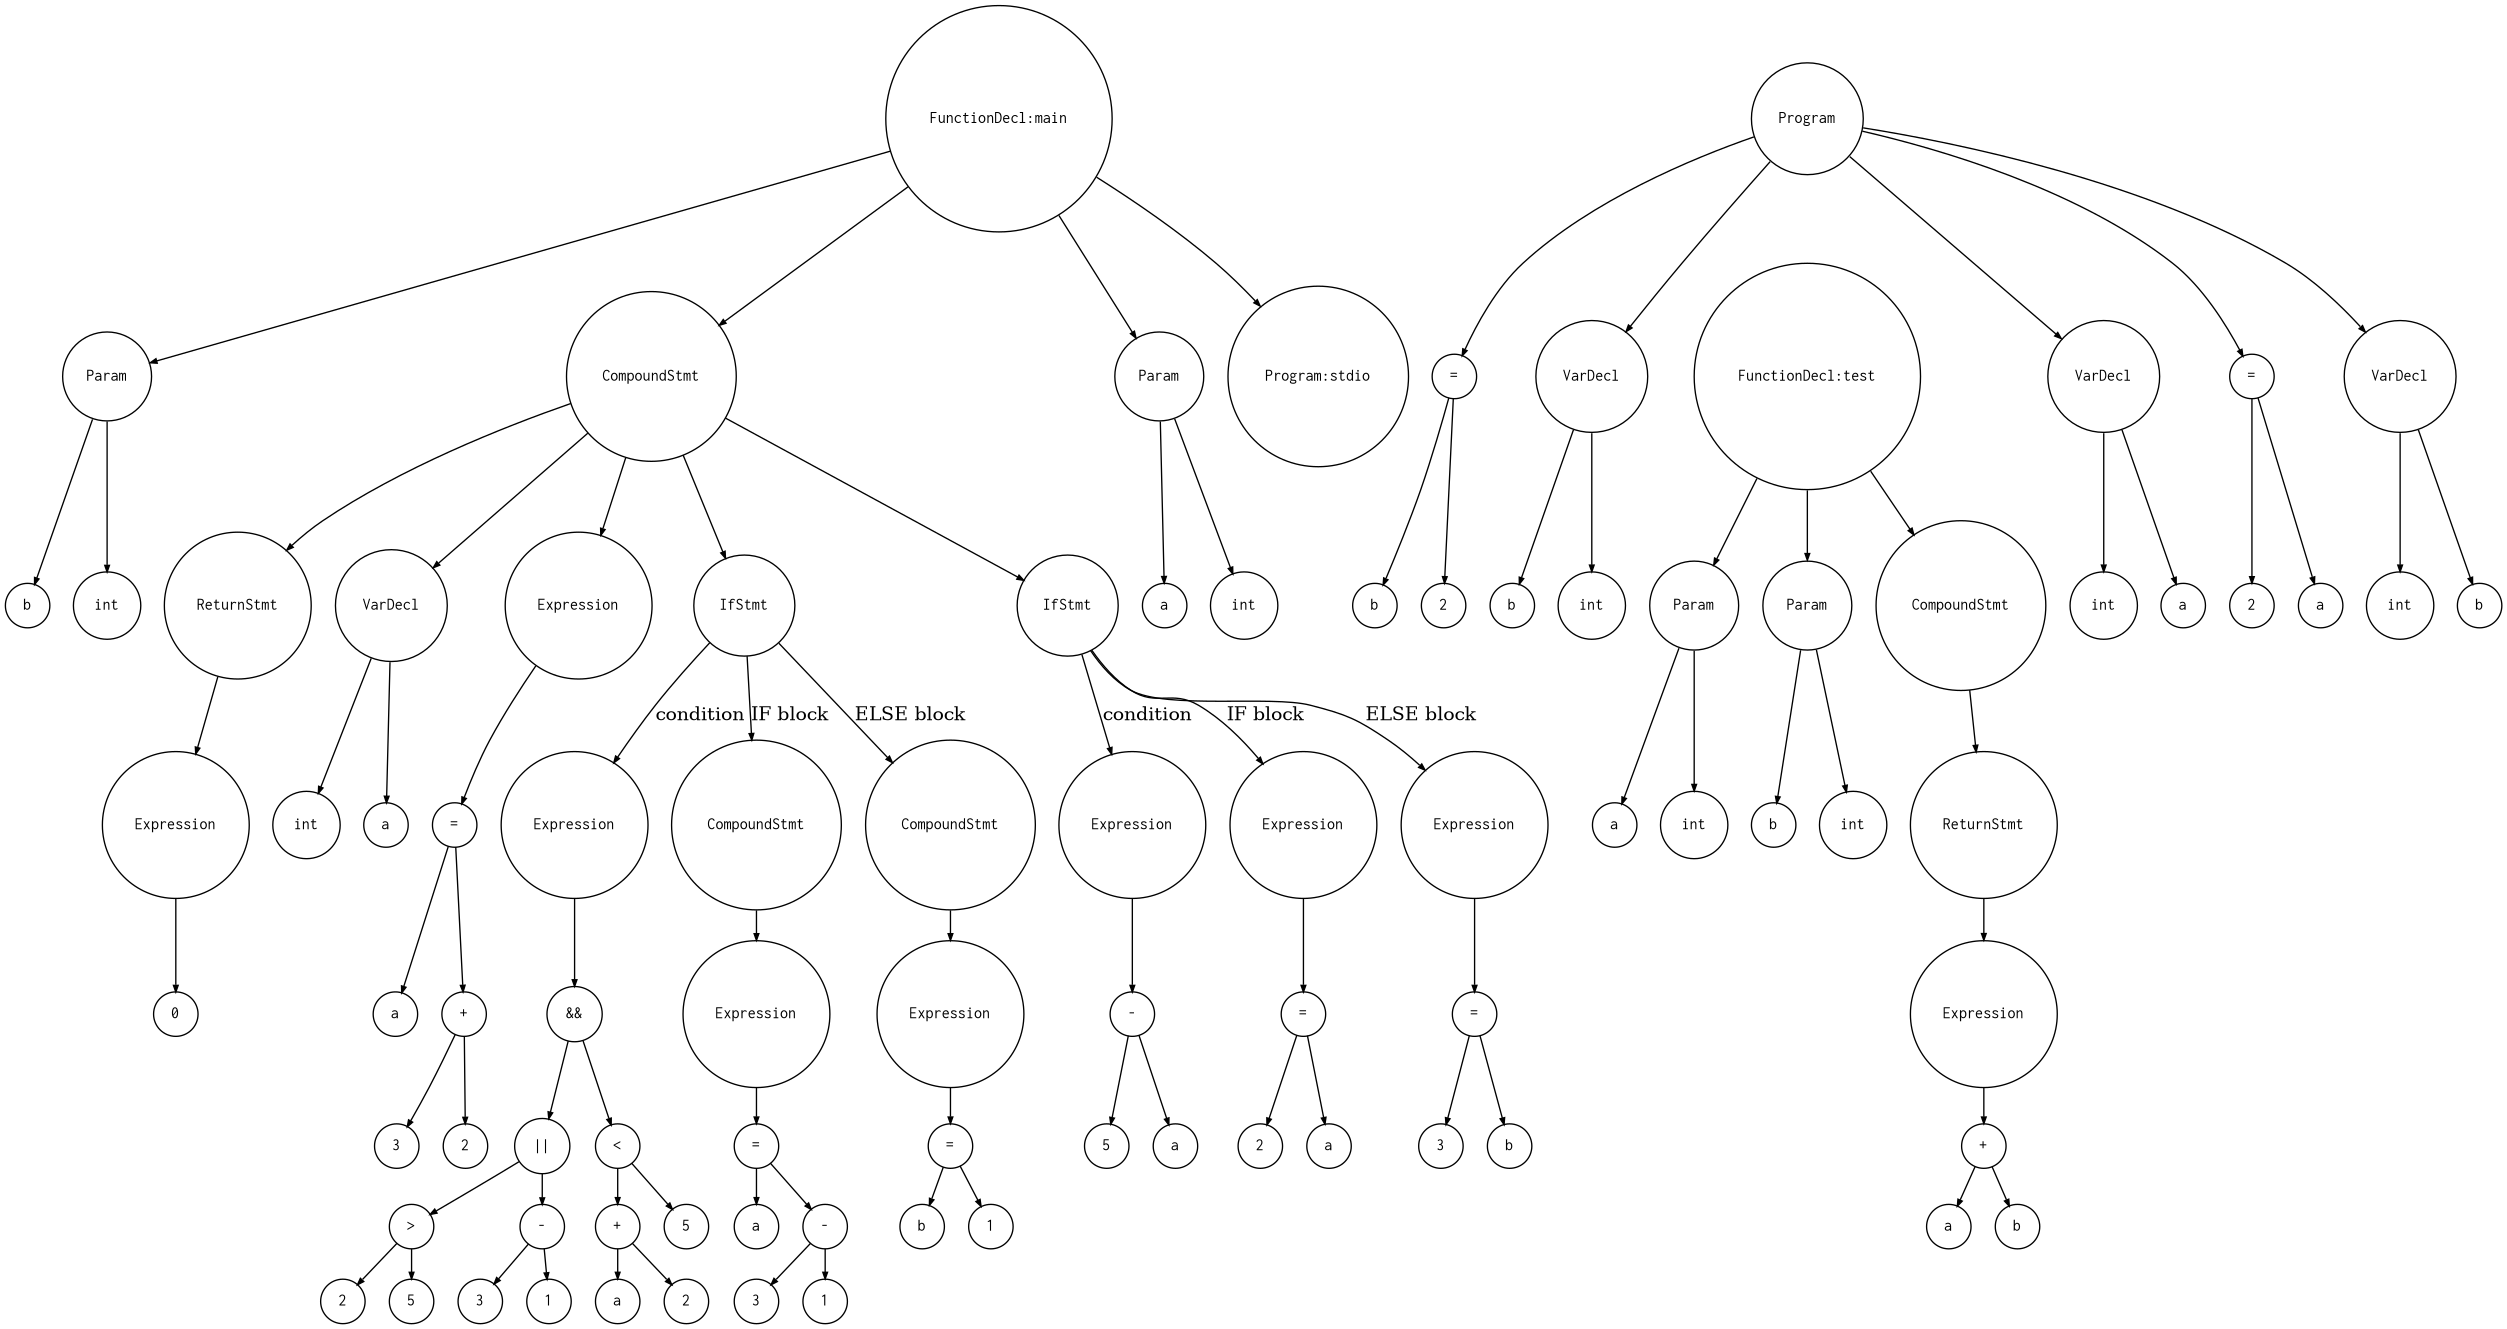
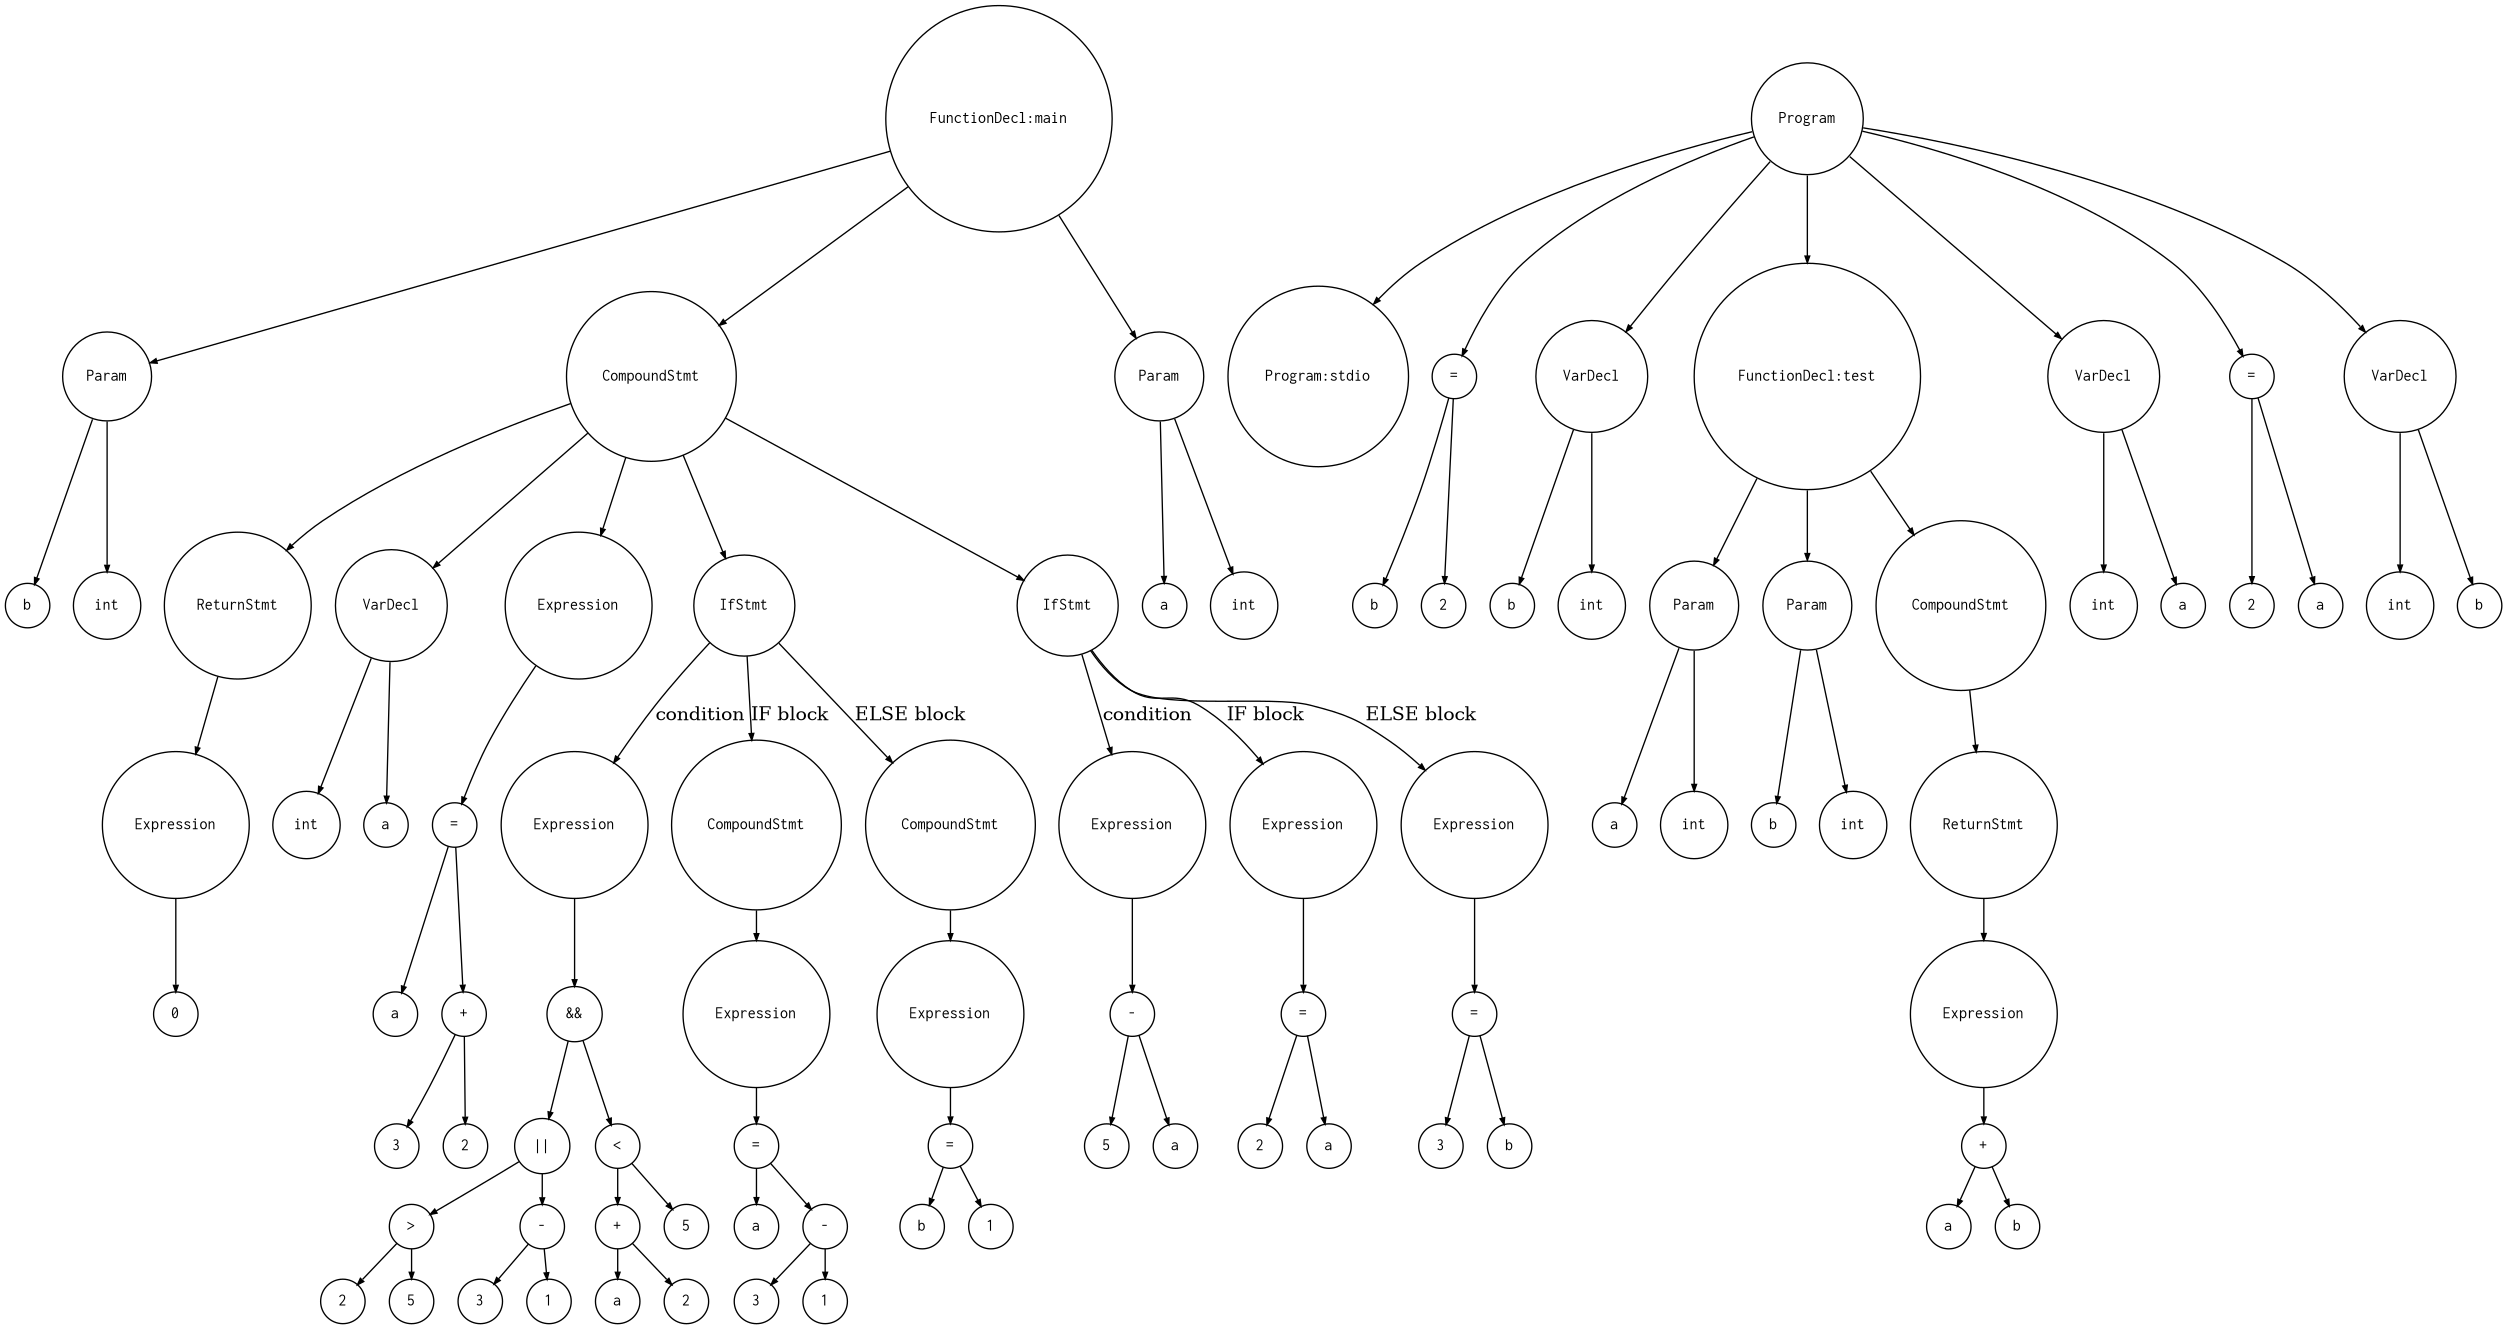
edge "Program" -> "FunctionDecl:test": added
edge "FunctionDecl:main" -> "Program:stdio": now "Program" -> "Program:stdio"
